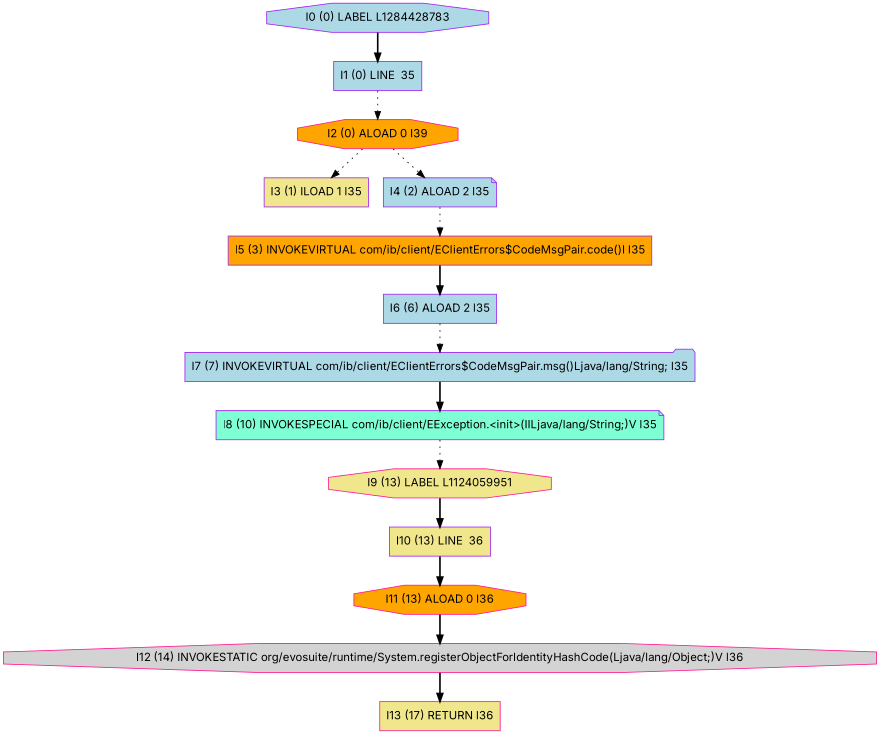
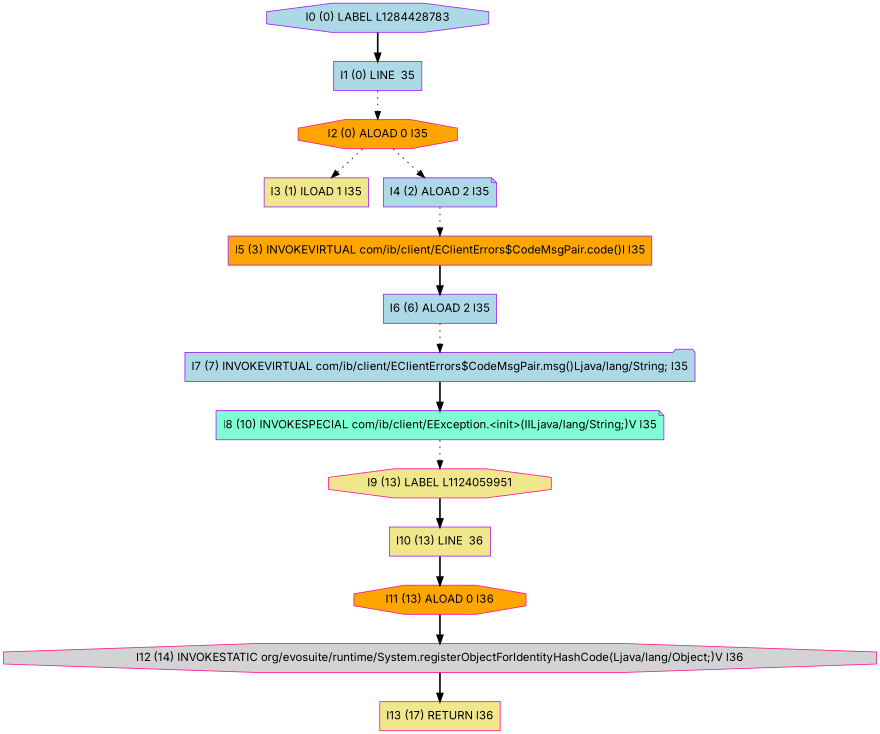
node "I2 (0) ALOAD 0 l39": label "I2 (0) ALOAD 0 l39" -> "I2 (0) ALOAD 0 l35"
